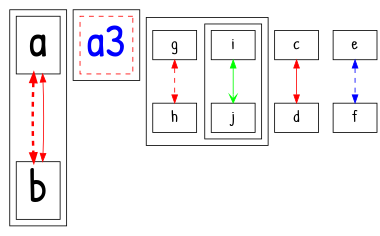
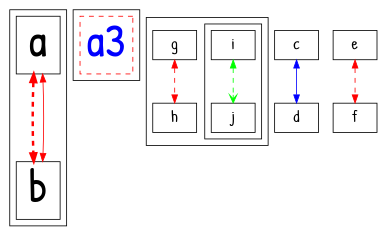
edge "i" -- "j": style solid -> dashed
edge "c" -- "d": color red -> blue
edge "e" -- "f": color blue -> red
